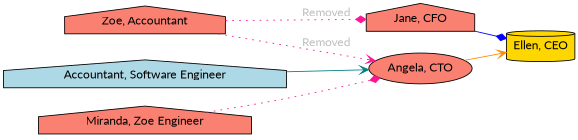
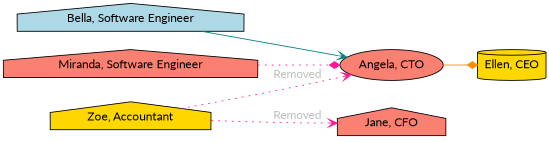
edge "Zoe, Accountant" -> "Jane, CFO": arrowhead diamond -> vee
node "Zoe, Accountant": fillcolor salmon -> gold
edge "Jane, CFO" -> "Ellen, CEO": removed
edge "Angela, CTO" -> "Ellen, CEO": arrowhead vee -> diamond
node "Accountant, Software Engineer": label "Accountant, Software Engineer" -> "Bella, Software Engineer"
node "Miranda, Zoe Engineer": label "Miranda, Zoe Engineer" -> "Miranda, Software Engineer"
